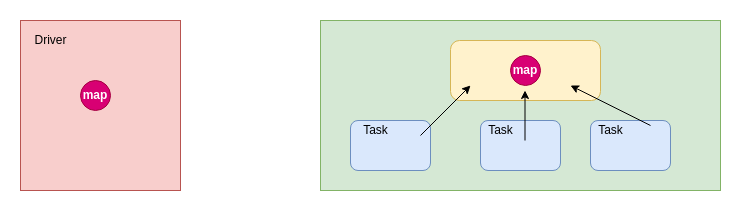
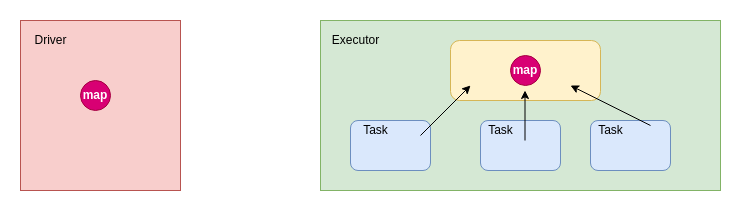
node "Executor": added
